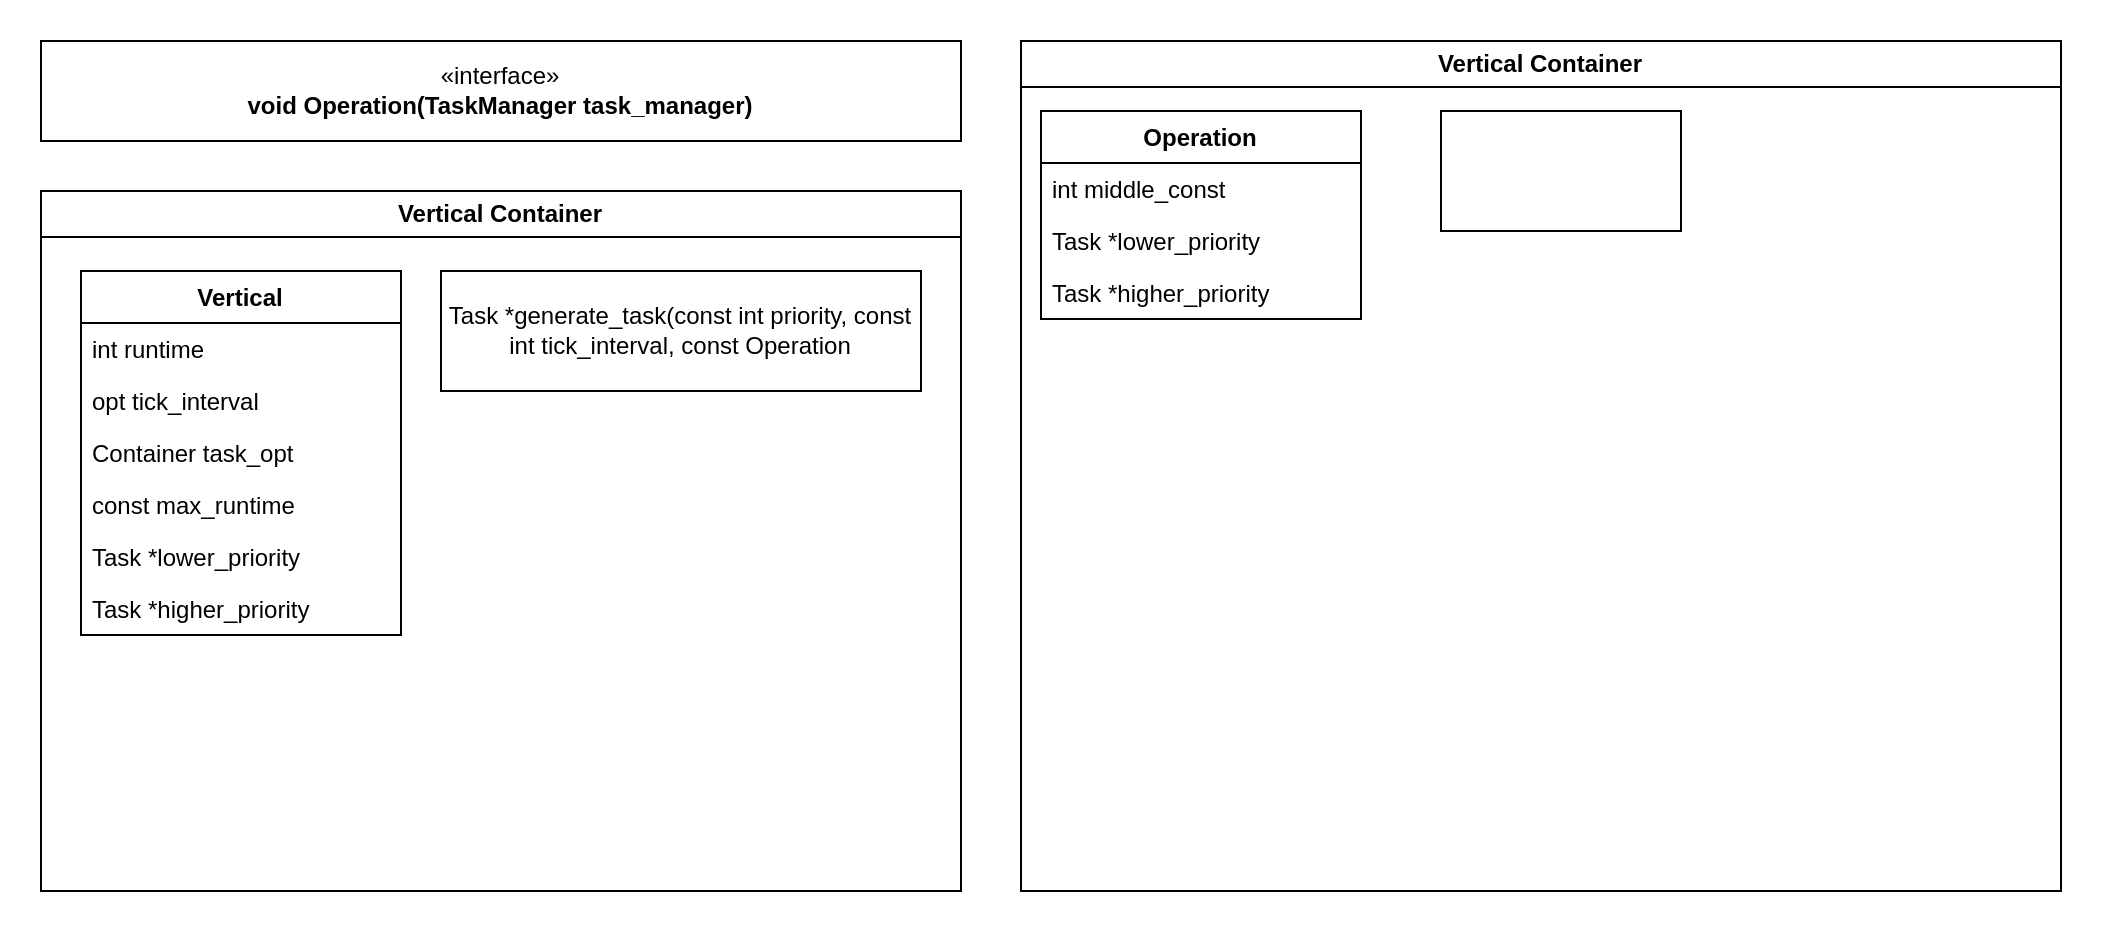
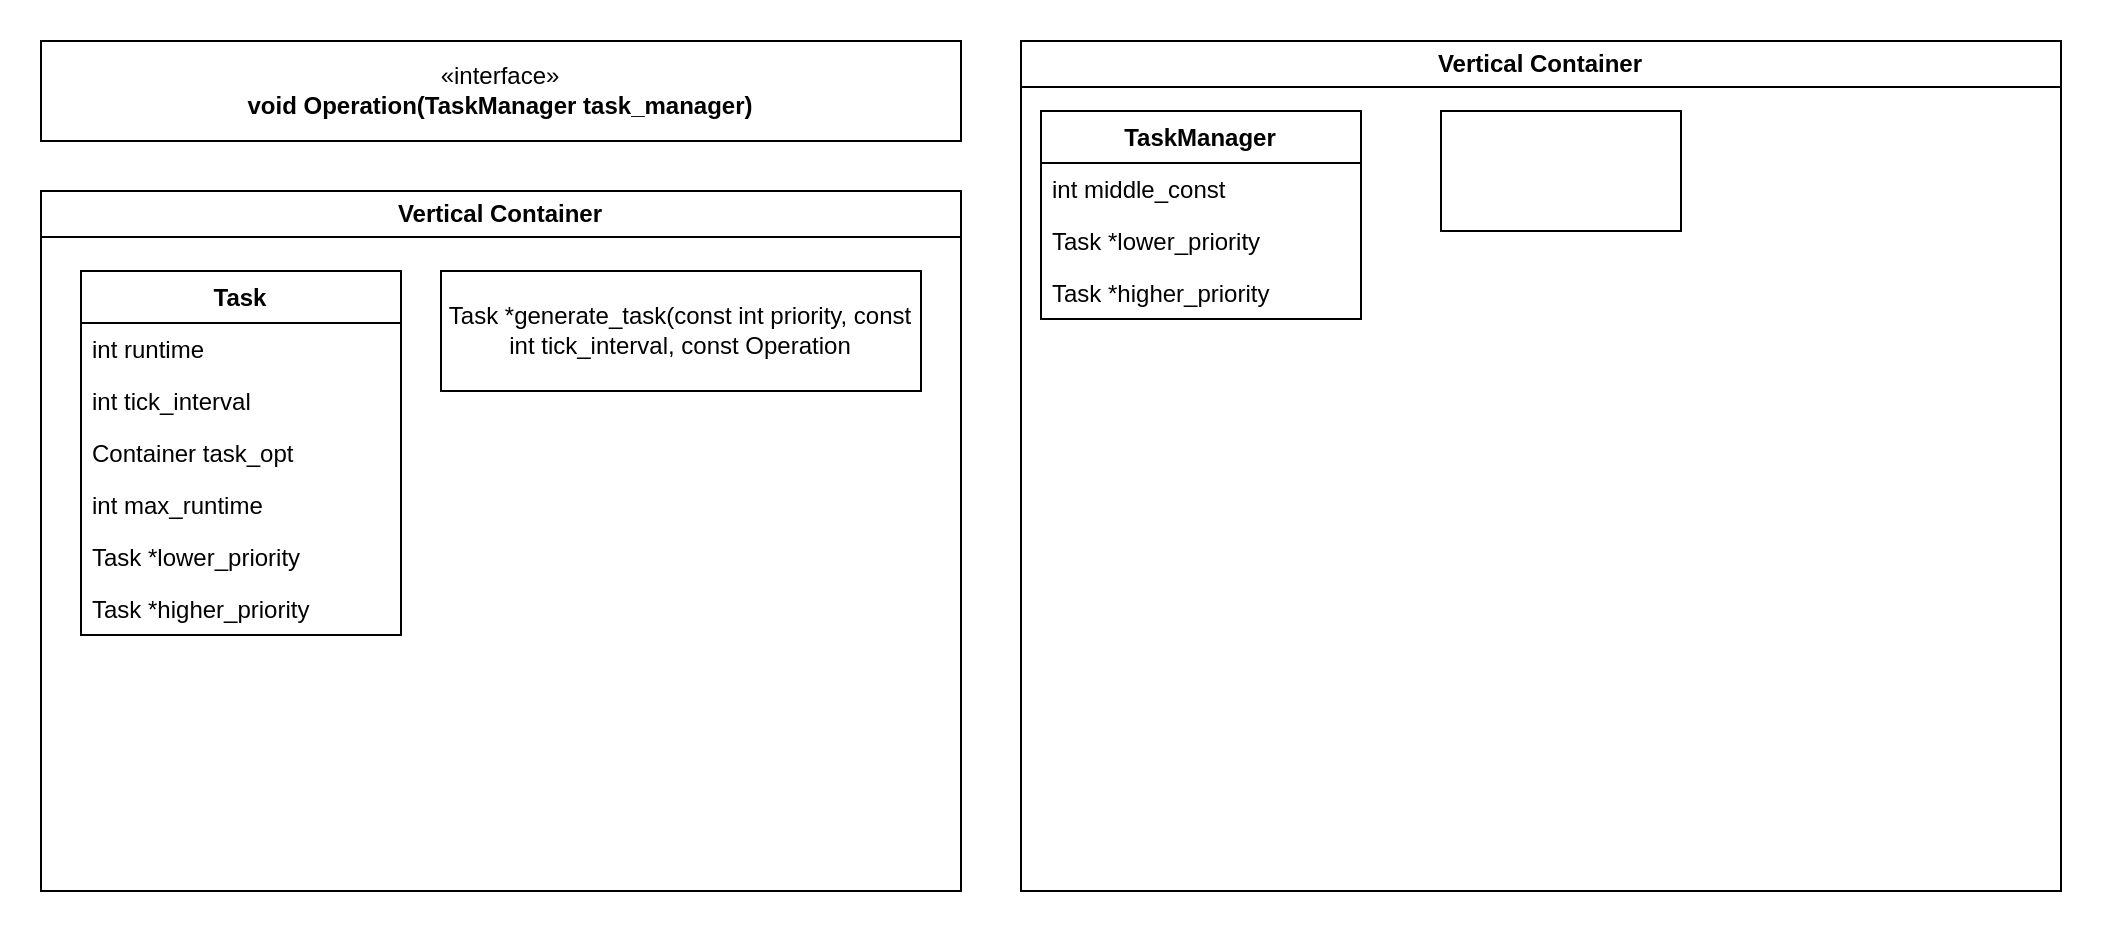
node "Operation": label "Operation" -> "TaskManager"
node "Vertical": label "Vertical" -> "Task"
node "opt tick_interval": label "opt tick_interval" -> "int tick_interval"
node "const max_runtime": label "const max_runtime" -> "int max_runtime"
